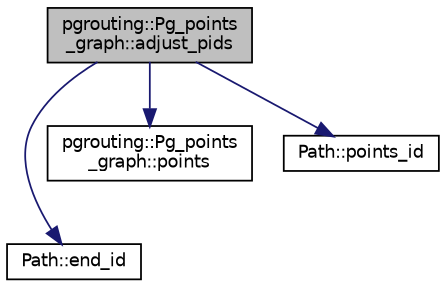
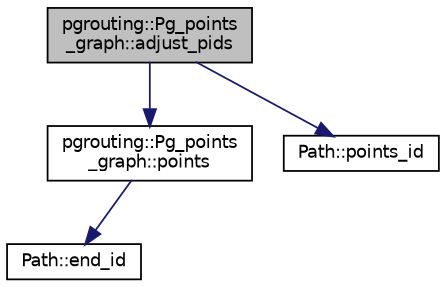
edge "pgrouting::Pg_points _graph::adjust_pids" -> "Path::end_id": now "pgrouting::Pg_points _graph::points" -> "Path::end_id"
